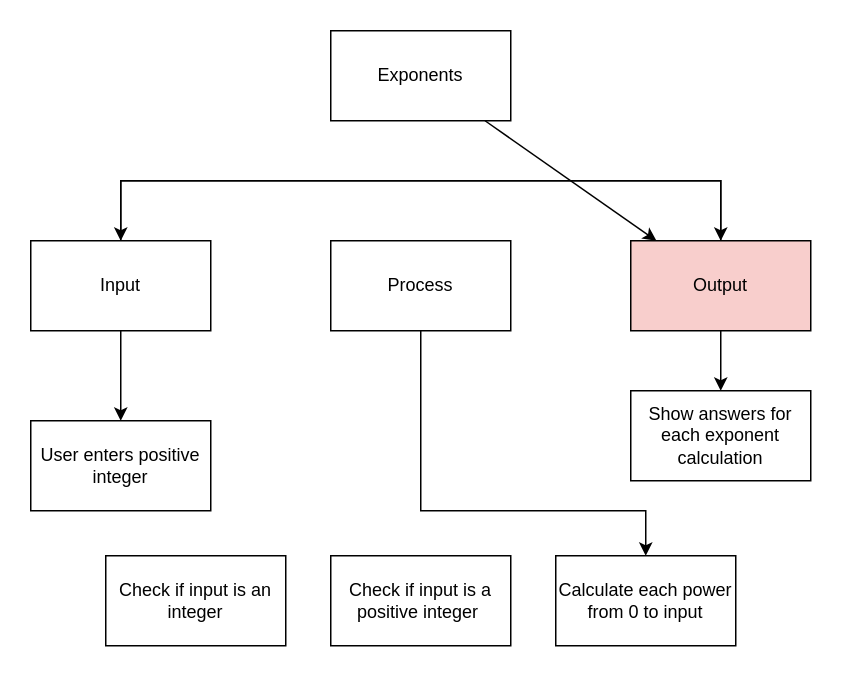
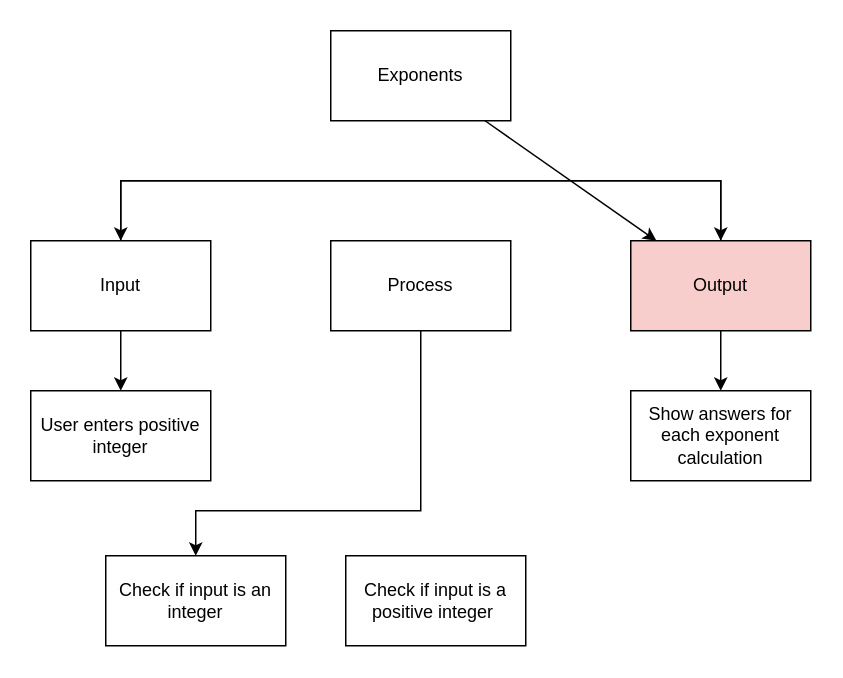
node "User enters positive integer": moved (121, 466) -> (121, 436)
edge "Process" -> "Check if input is an integer": added
edge "Process" -> "Calculate each power from 0 to input": removed
node "Check if input is a positive integer": moved (421, 601) -> (436, 601)
node "Calculate each power from 0 to input": removed
